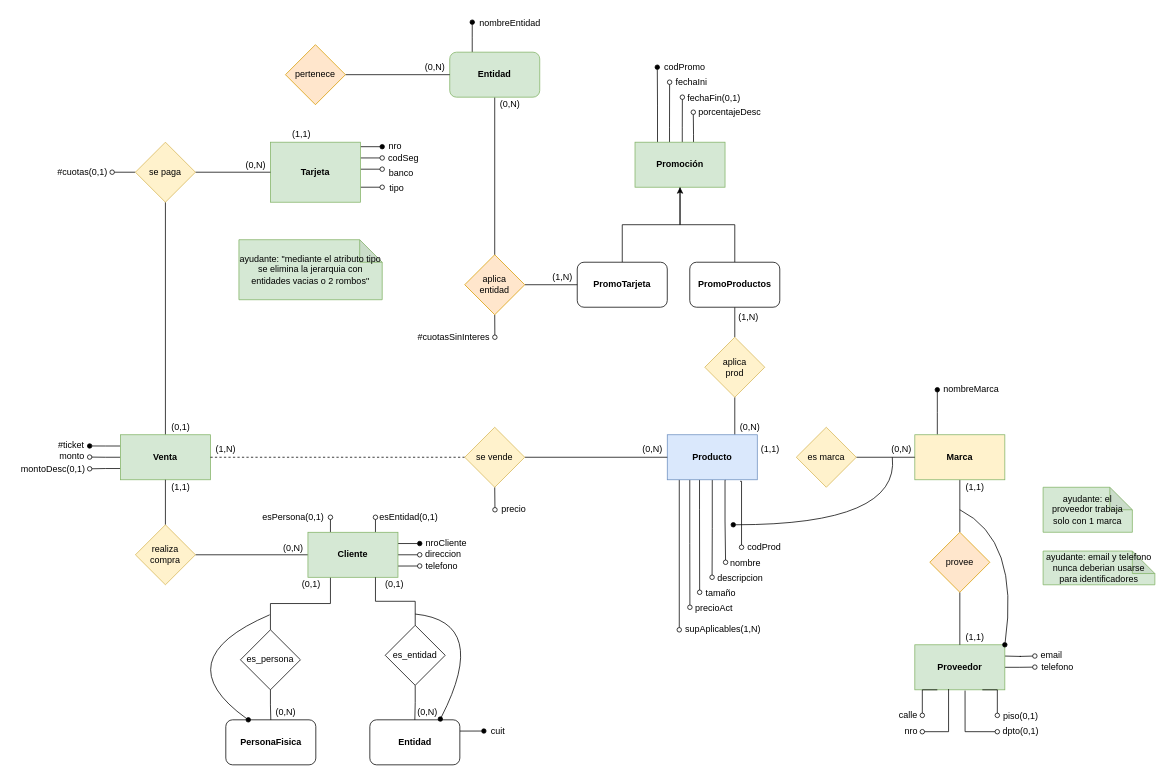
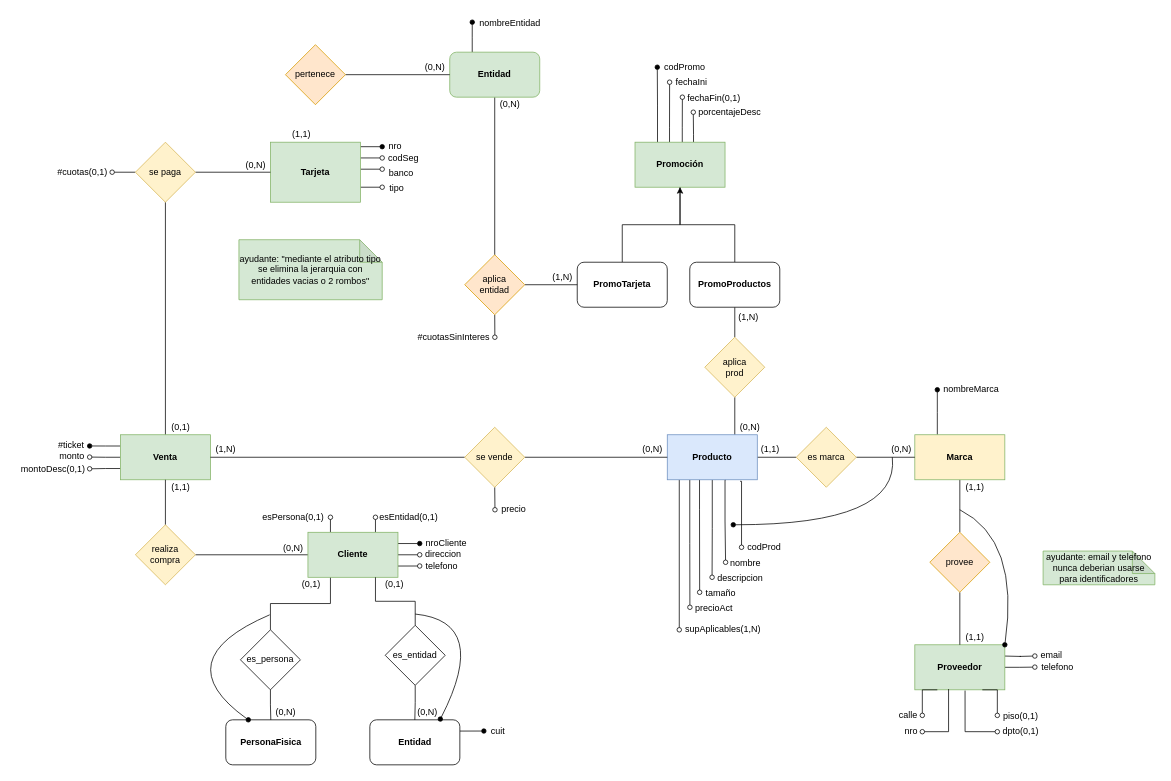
edge "Venta" -- "se vende": style dashed -> solid
edge "Producto" -- "es marca": added
node "ayudante: el proveedor trabaja solo con 1 marca": removed
